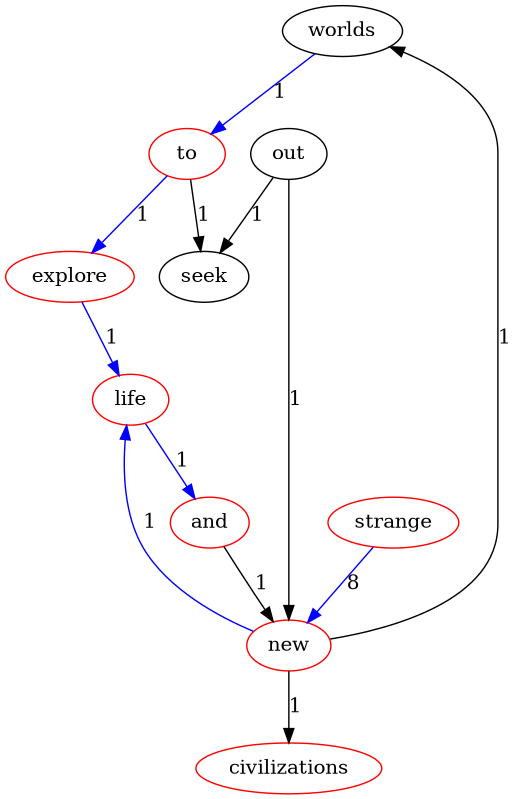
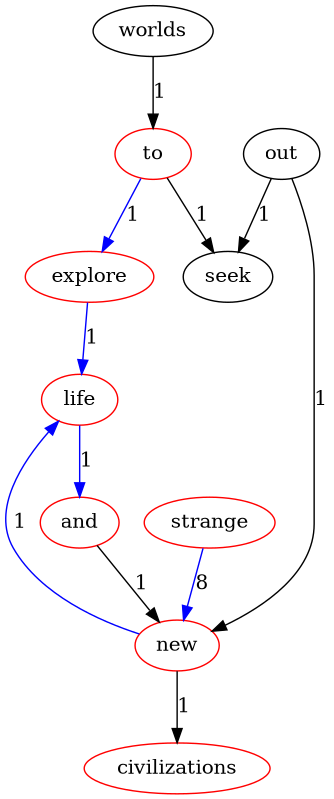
edge "worlds" -> "to": color blue -> black
edge "new" -> "worlds": removed, label "1"
